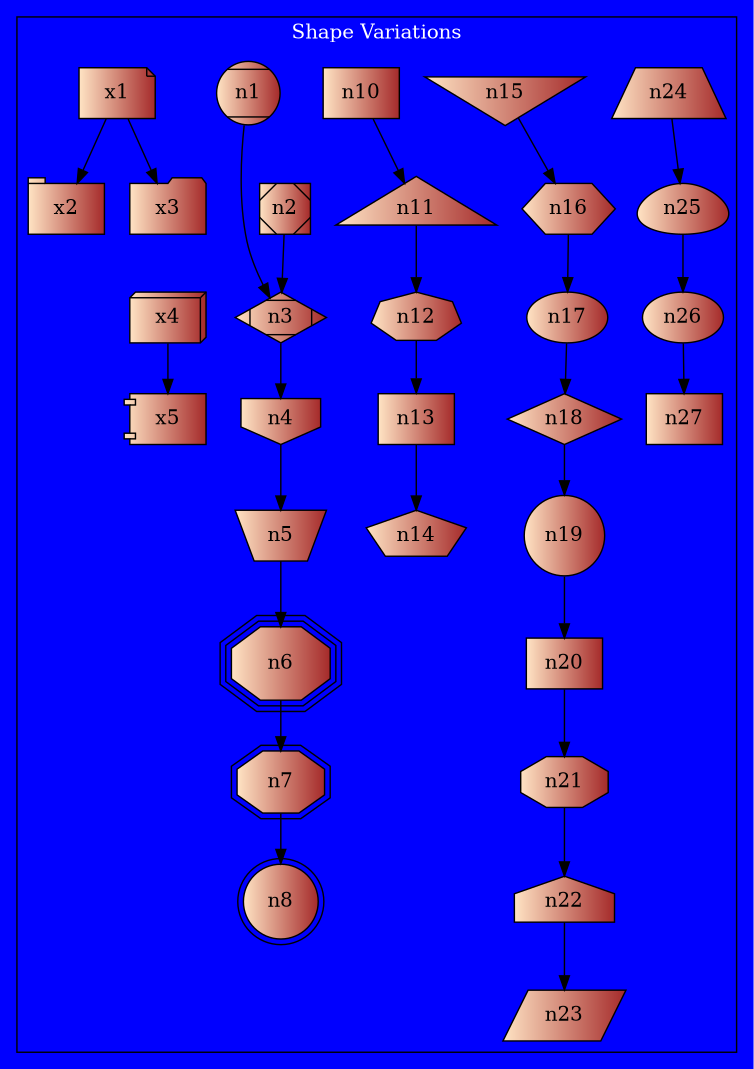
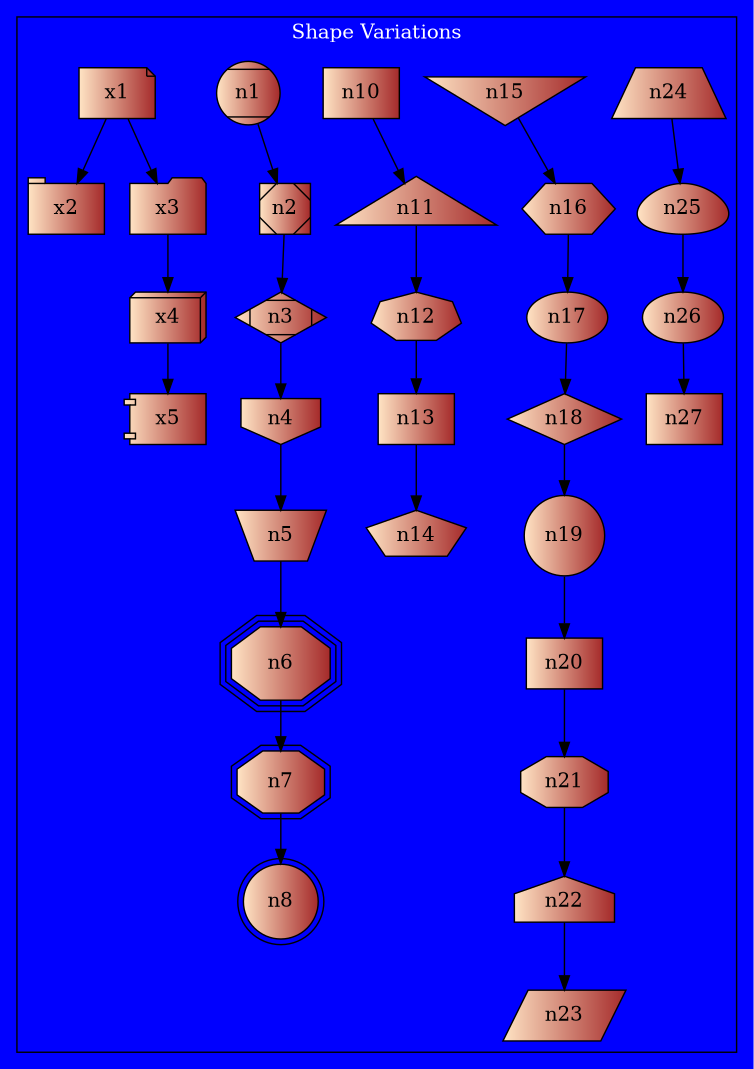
edge "n1" -> "n3": now "n1" -> "n2"
edge "x3" -> "x4": added
